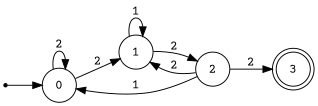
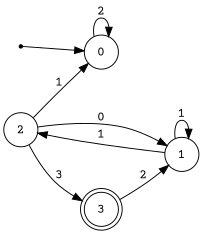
edge "1" -> "2": label "2" -> "1"
edge "2" -> "3": label "2" -> "3"
edge "2" -> "1": label "2" -> "0"
edge "0" -> "1": now "3" -> "1"
